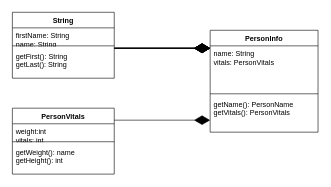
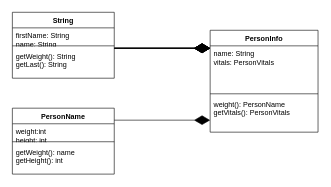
node "getFirst(): String getLast(): String": label "getFirst(): String getLast(): String" -> "getWeight(): String getLast(): String"
node "getName(): PersonName getVitals(): PersonVitals": label "getName(): PersonName getVitals(): PersonVitals" -> "weight(): PersonName getVitals(): PersonVitals"
node "PersonVitals": label "PersonVitals" -> "PersonName"
node "weight:int vitals: int": label "weight:int vitals: int" -> "weight:int height: int"
